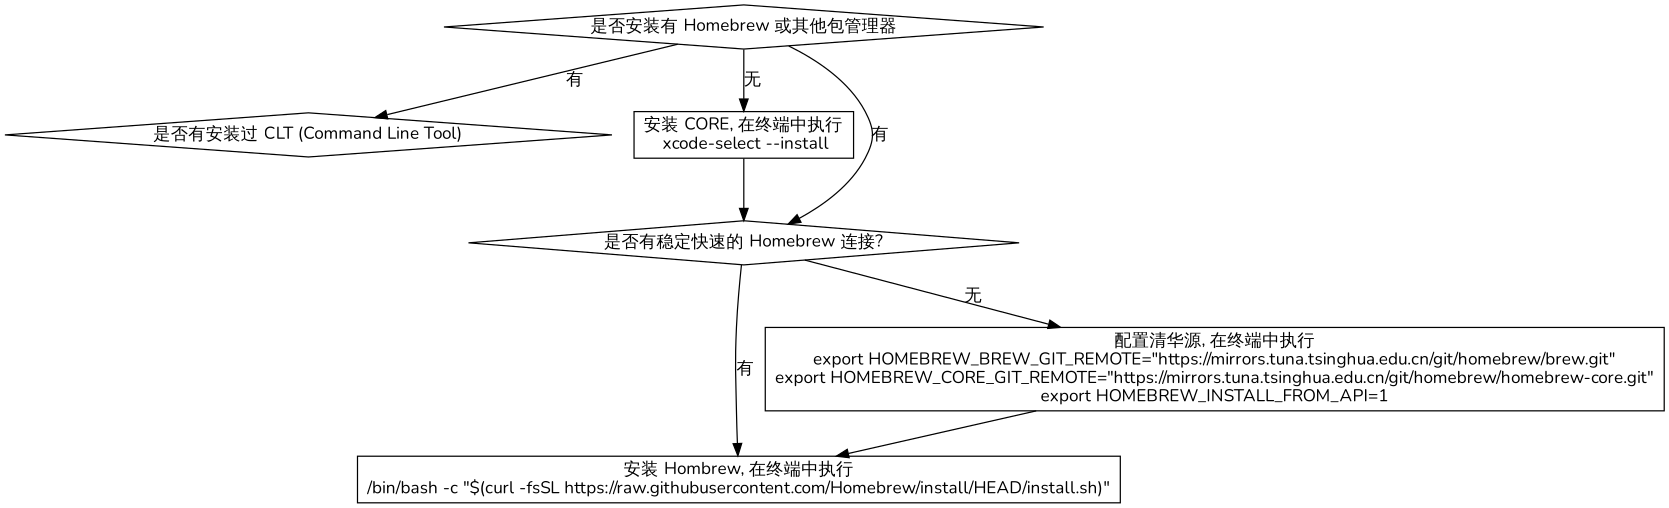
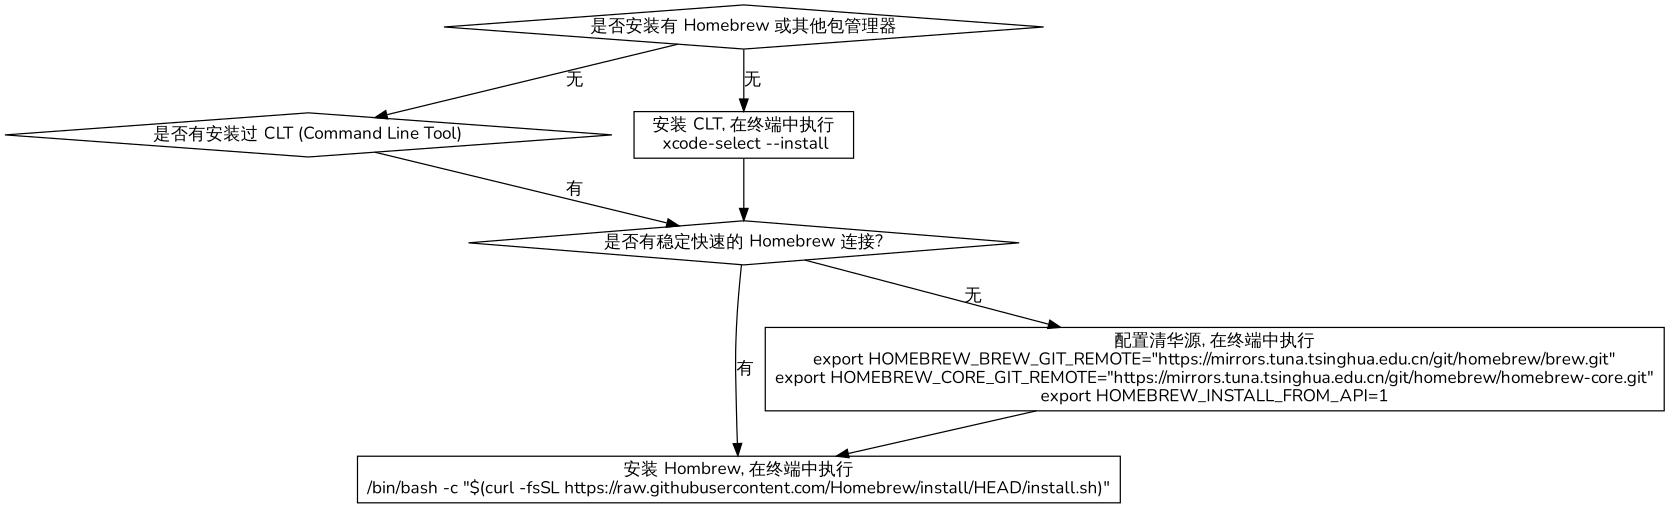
edge "是否安装有 Homebrew 或其他包管理器" -> "是否有安装过 CLT (Command Line Tool)": label "有" -> "无"
edge "是否安装有 Homebrew 或其他包管理器" -> "是否有稳定快速的 Homebrew 连接?": now "是否有安装过 CLT (Command Line Tool)" -> "是否有稳定快速的 Homebrew 连接?"
node "安装 CORE, 在终端中执行 xcode-select --install": label "安装 CORE, 在终端中执行 xcode-select --install" -> "安装 CLT, 在终端中执行 xcode-select --install"
